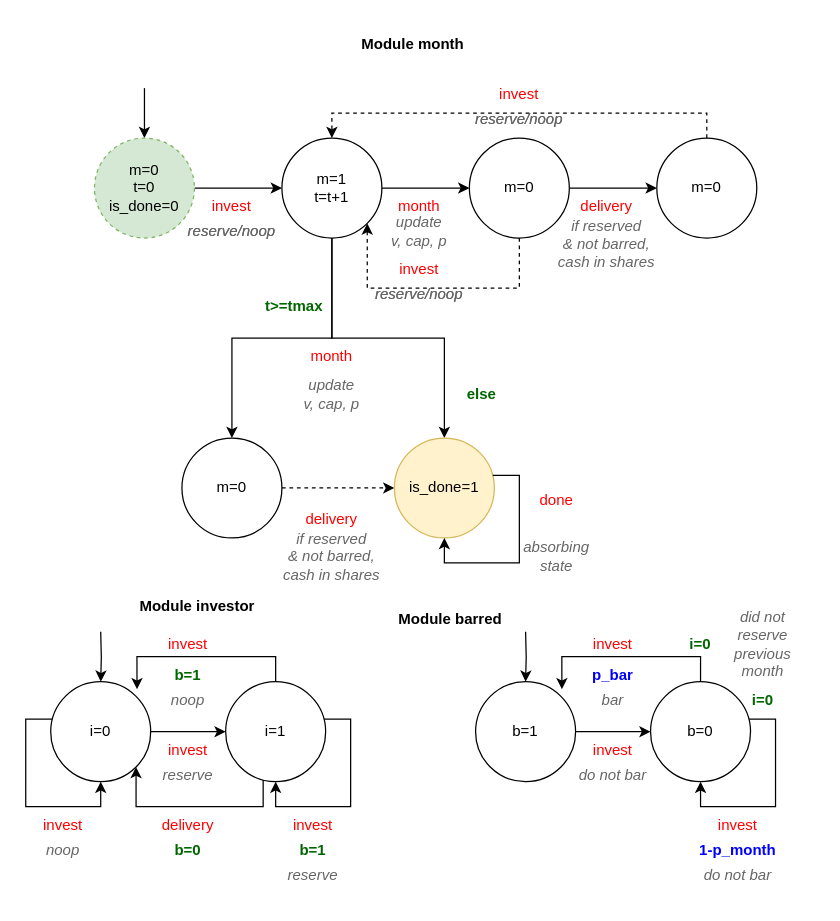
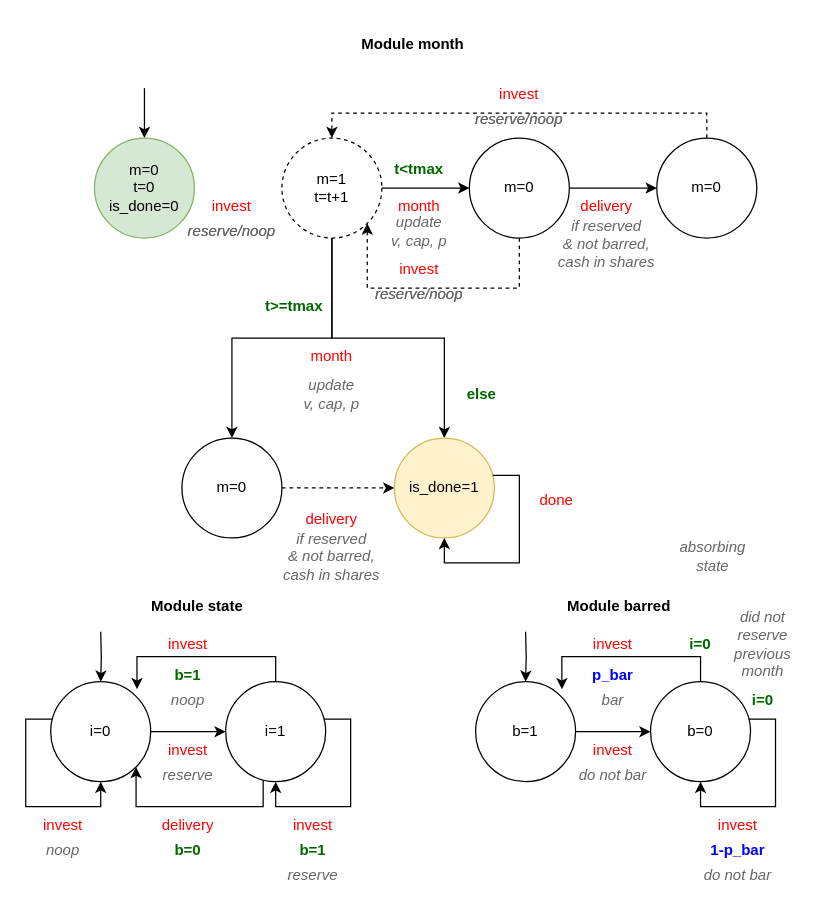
node "t<tmax": added
node "m=0 t=0 is_done=0": style dashed -> solid
edge "m=0 t=0 is_done=0" -> "m=1 t=t+1": removed
node "m=1 t=t+1": style solid -> dashed
node "absorbing state": moved (557, 557) -> (713, 557)
node "Module investor": label "Module investor" -> "Module state"
node "Module barred": moved (451, 619) -> (619, 607)
node "1-p_month": label "1-p_month" -> "1-p_bar"
